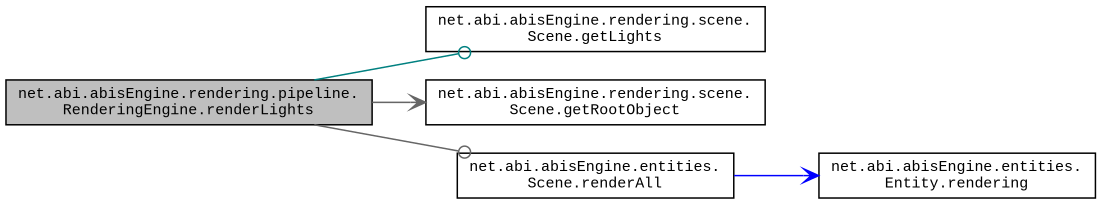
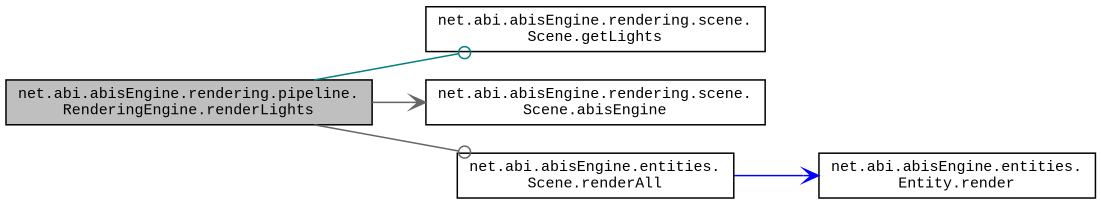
node "net.abi.abisEngine.rendering.scene. Scene.getRootObject": label "net.abi.abisEngine.rendering.scene. Scene.getRootObject" -> "net.abi.abisEngine.rendering.scene. Scene.abisEngine"
node "net.abi.abisEngine.entities. Entity.rendering": label "net.abi.abisEngine.entities. Entity.rendering" -> "net.abi.abisEngine.entities. Entity.render"
